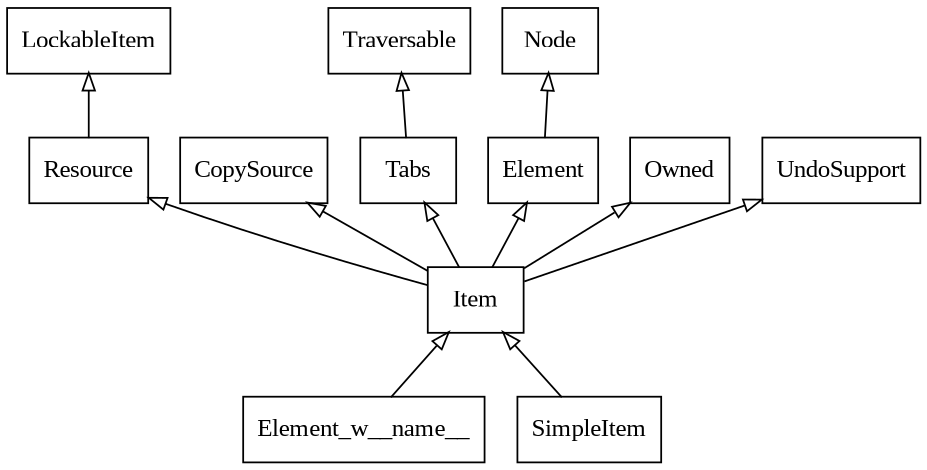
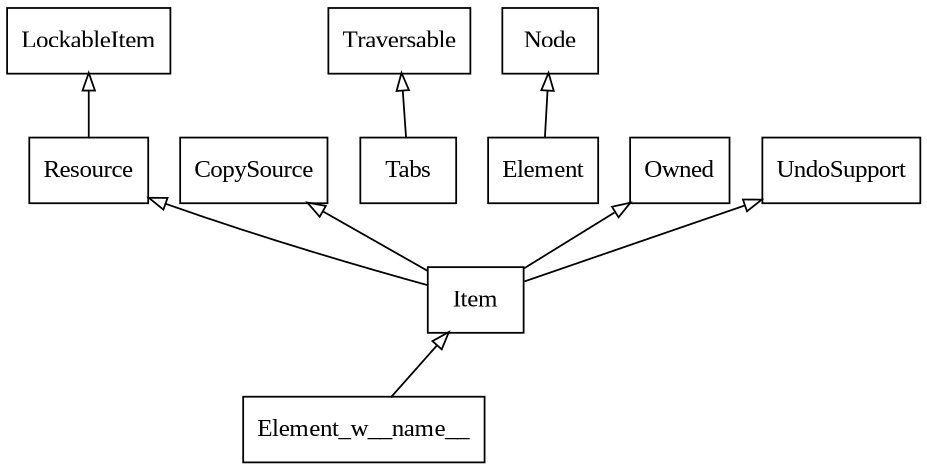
edge "Item" -> "Tabs": removed
edge "Item" -> "Element": removed
node "SimpleItem": removed
